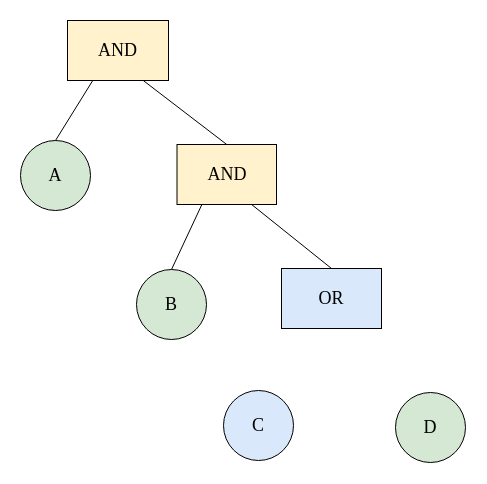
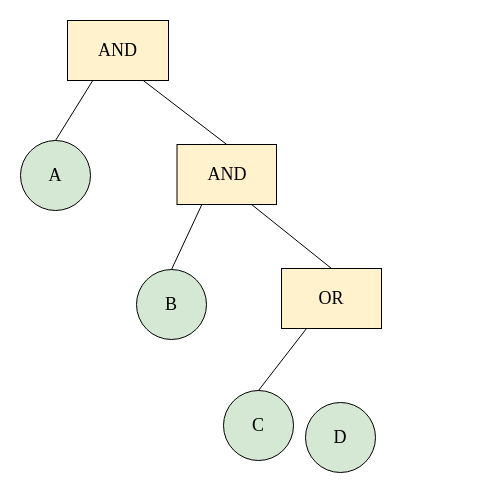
node "OR": fillcolor #dae8fc -> #fff2cc
edge "OR" -- "C": added
node "C": fillcolor #dae8fc -> #d5e8d4
node "D": moved (431, 428) -> (341, 438)
